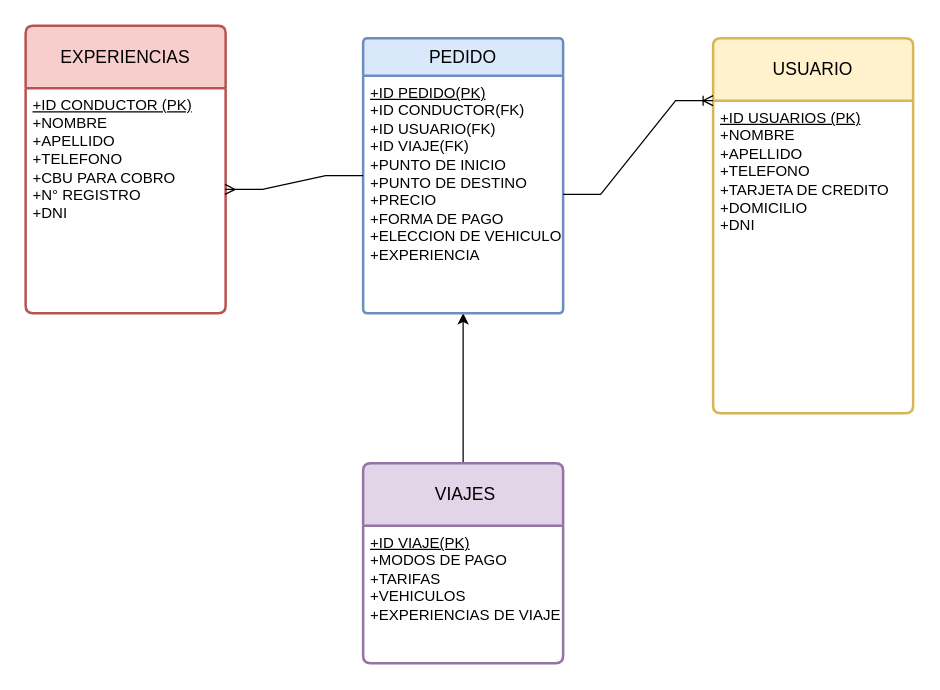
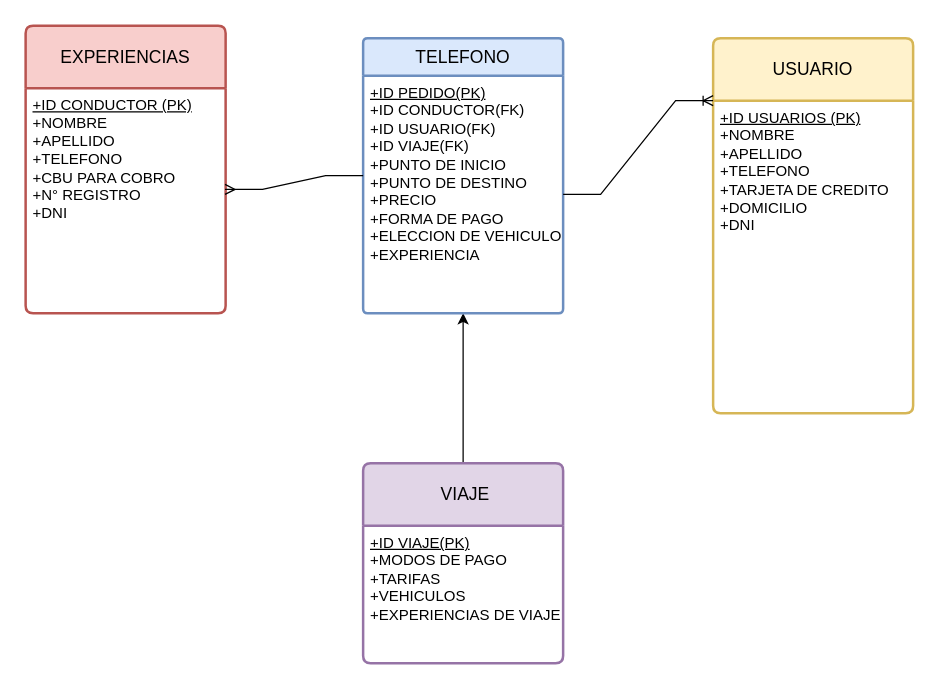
node "PEDIDO": label "PEDIDO" -> "TELEFONO"
node "VIAJES": label "VIAJES" -> "VIAJE"
